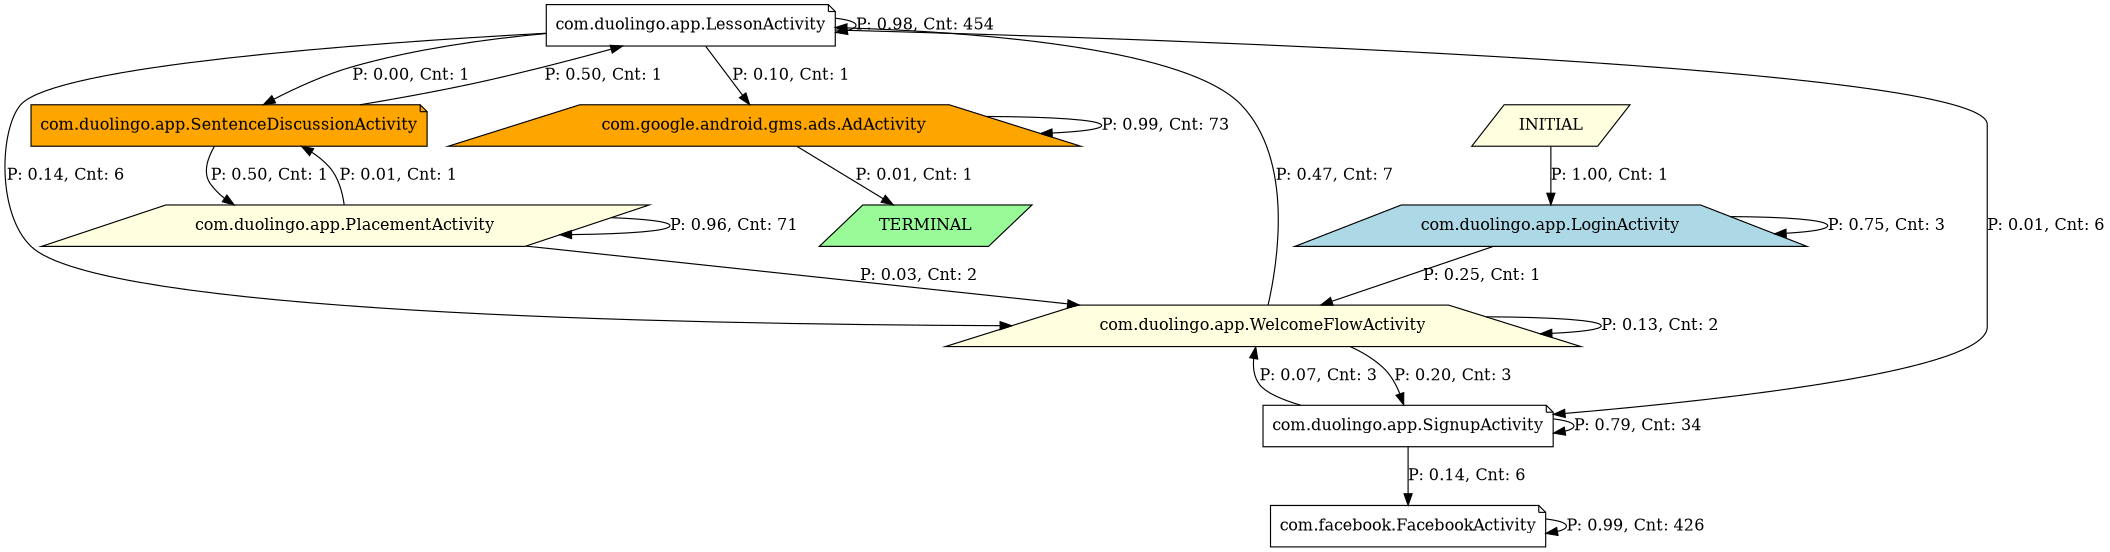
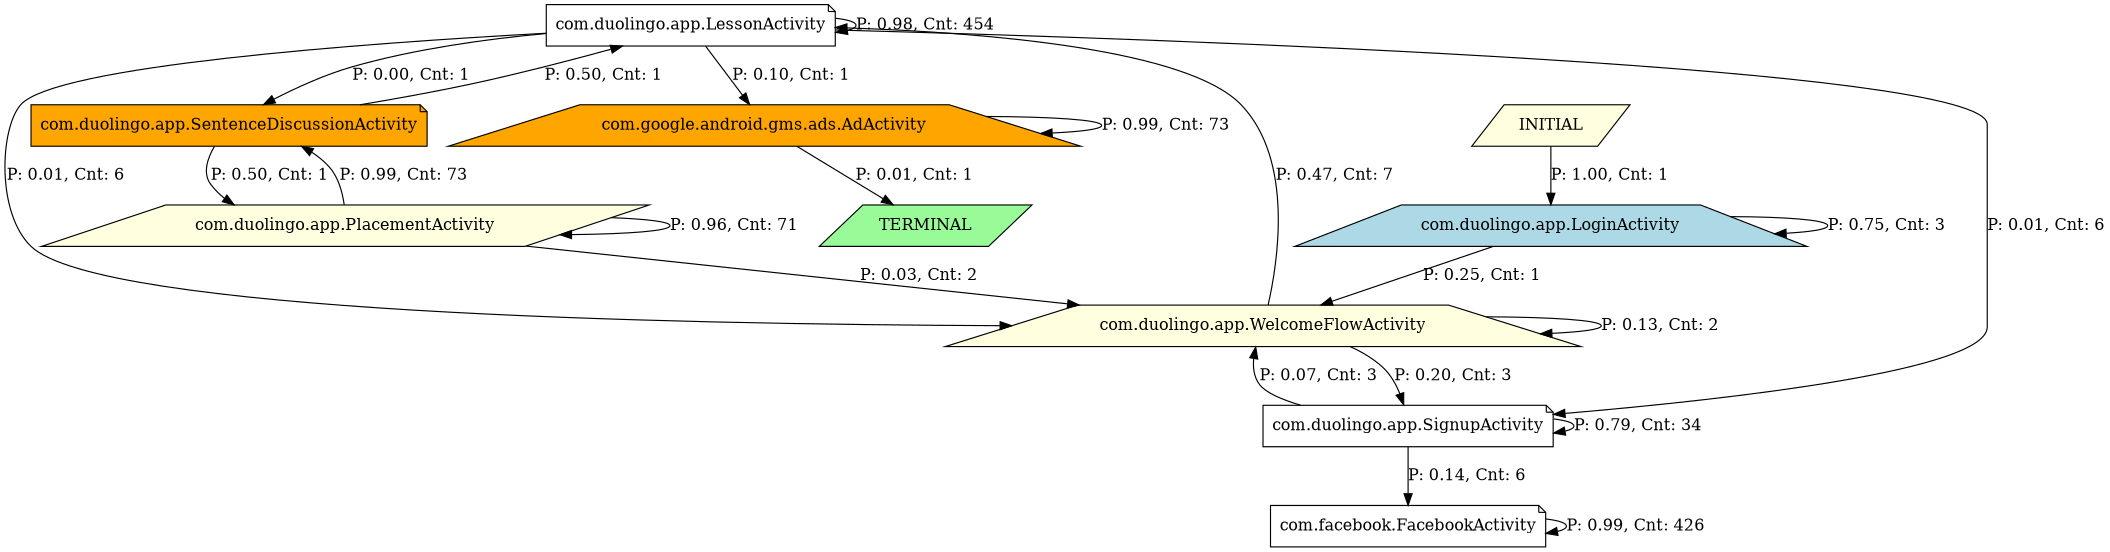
edge "com.duolingo.app.LessonActivity" -> "com.duolingo.app.WelcomeFlowActivity": label "P: 0.14, Cnt: 6" -> "P: 0.01, Cnt: 6"
edge "com.duolingo.app.PlacementActivity" -> "com.duolingo.app.SentenceDiscussionActivity": label "P: 0.01, Cnt: 1" -> "P: 0.99, Cnt: 73"
